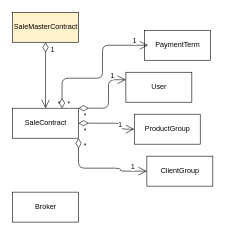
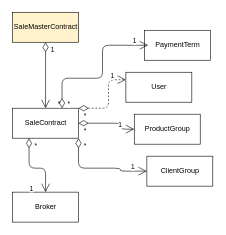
edge "User" -- "SaleContract": style solid -> dashed
edge "SaleContract" -- "Broker": added, labels "*", "1"
